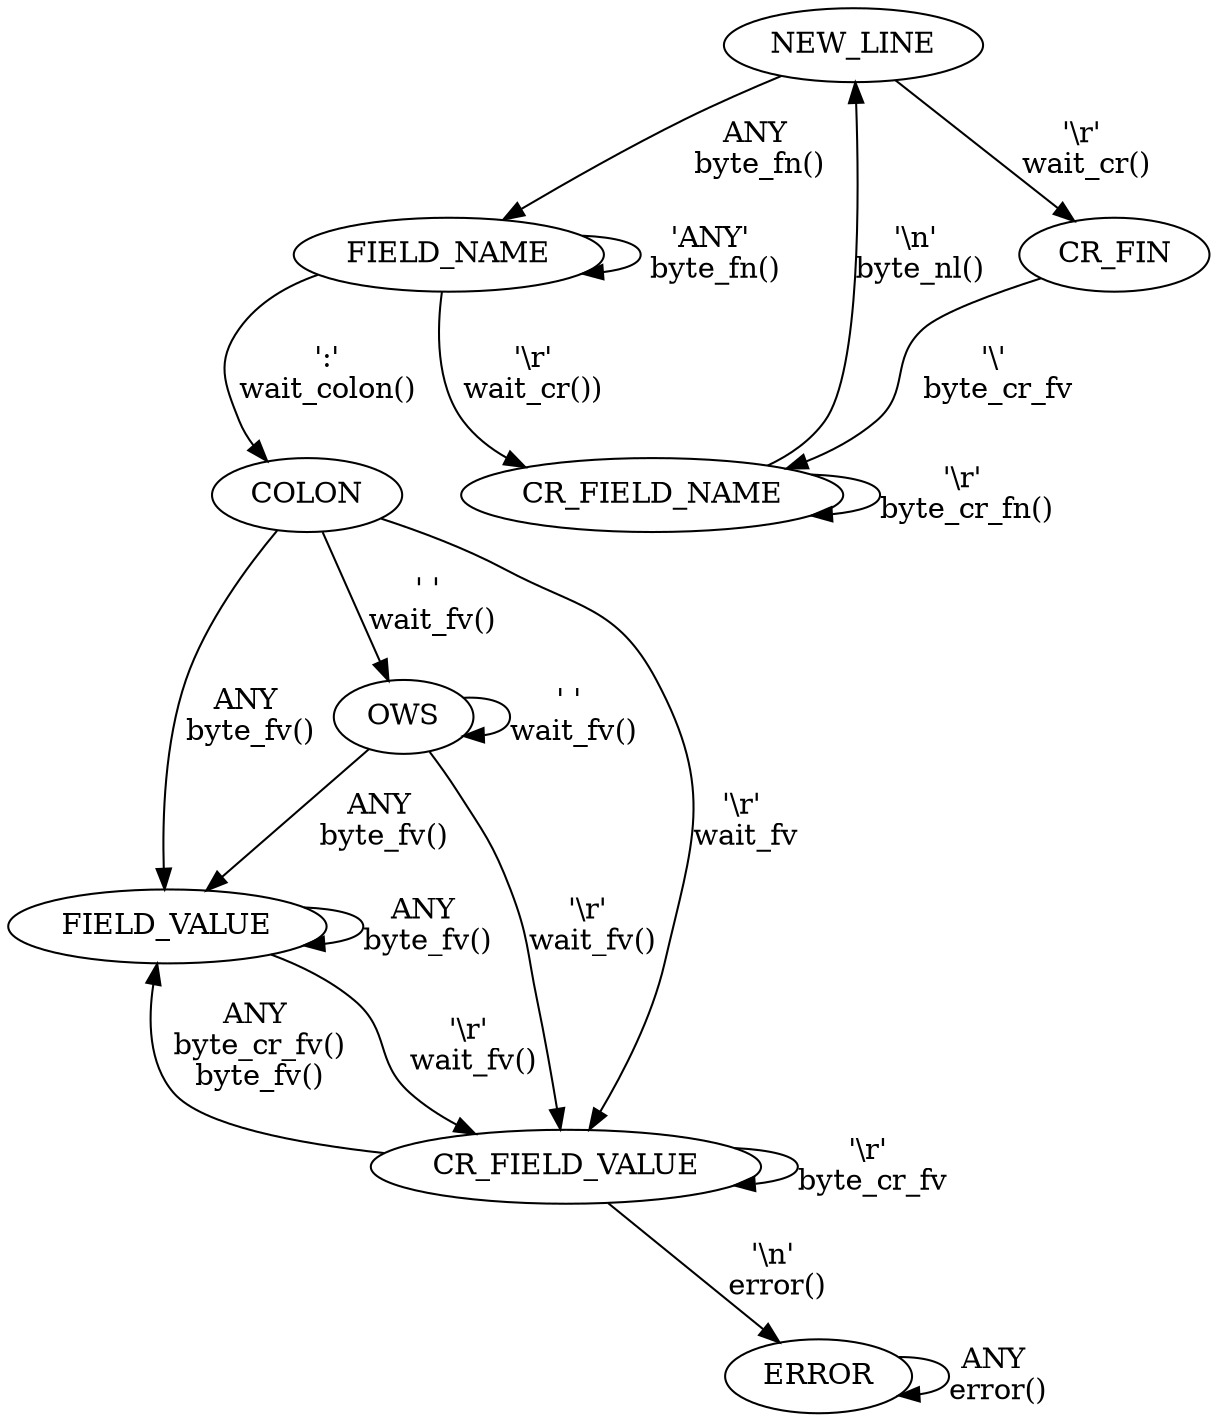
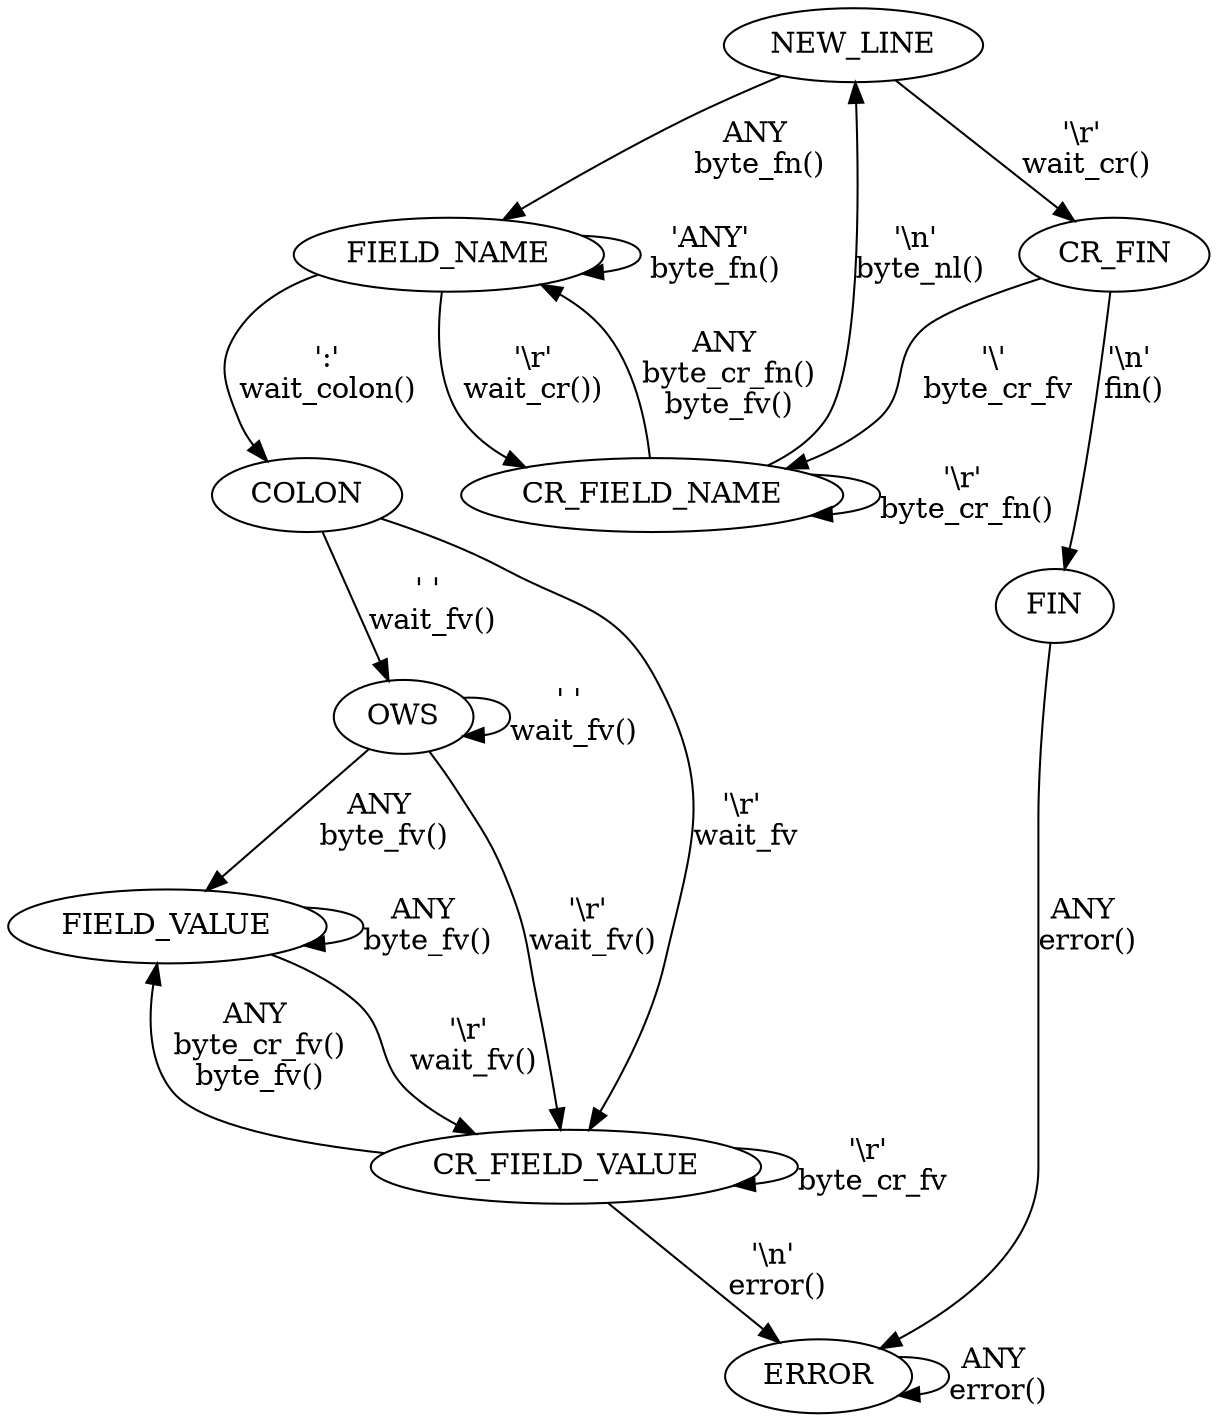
edge "CR_FIELD_NAME" -> "FIELD_NAME": added, label "ANY byte_cr_fn() byte_fv()"
node "FIN": added
edge "COLON" -> "FIELD_VALUE": removed, label "ANY byte_fv()"
